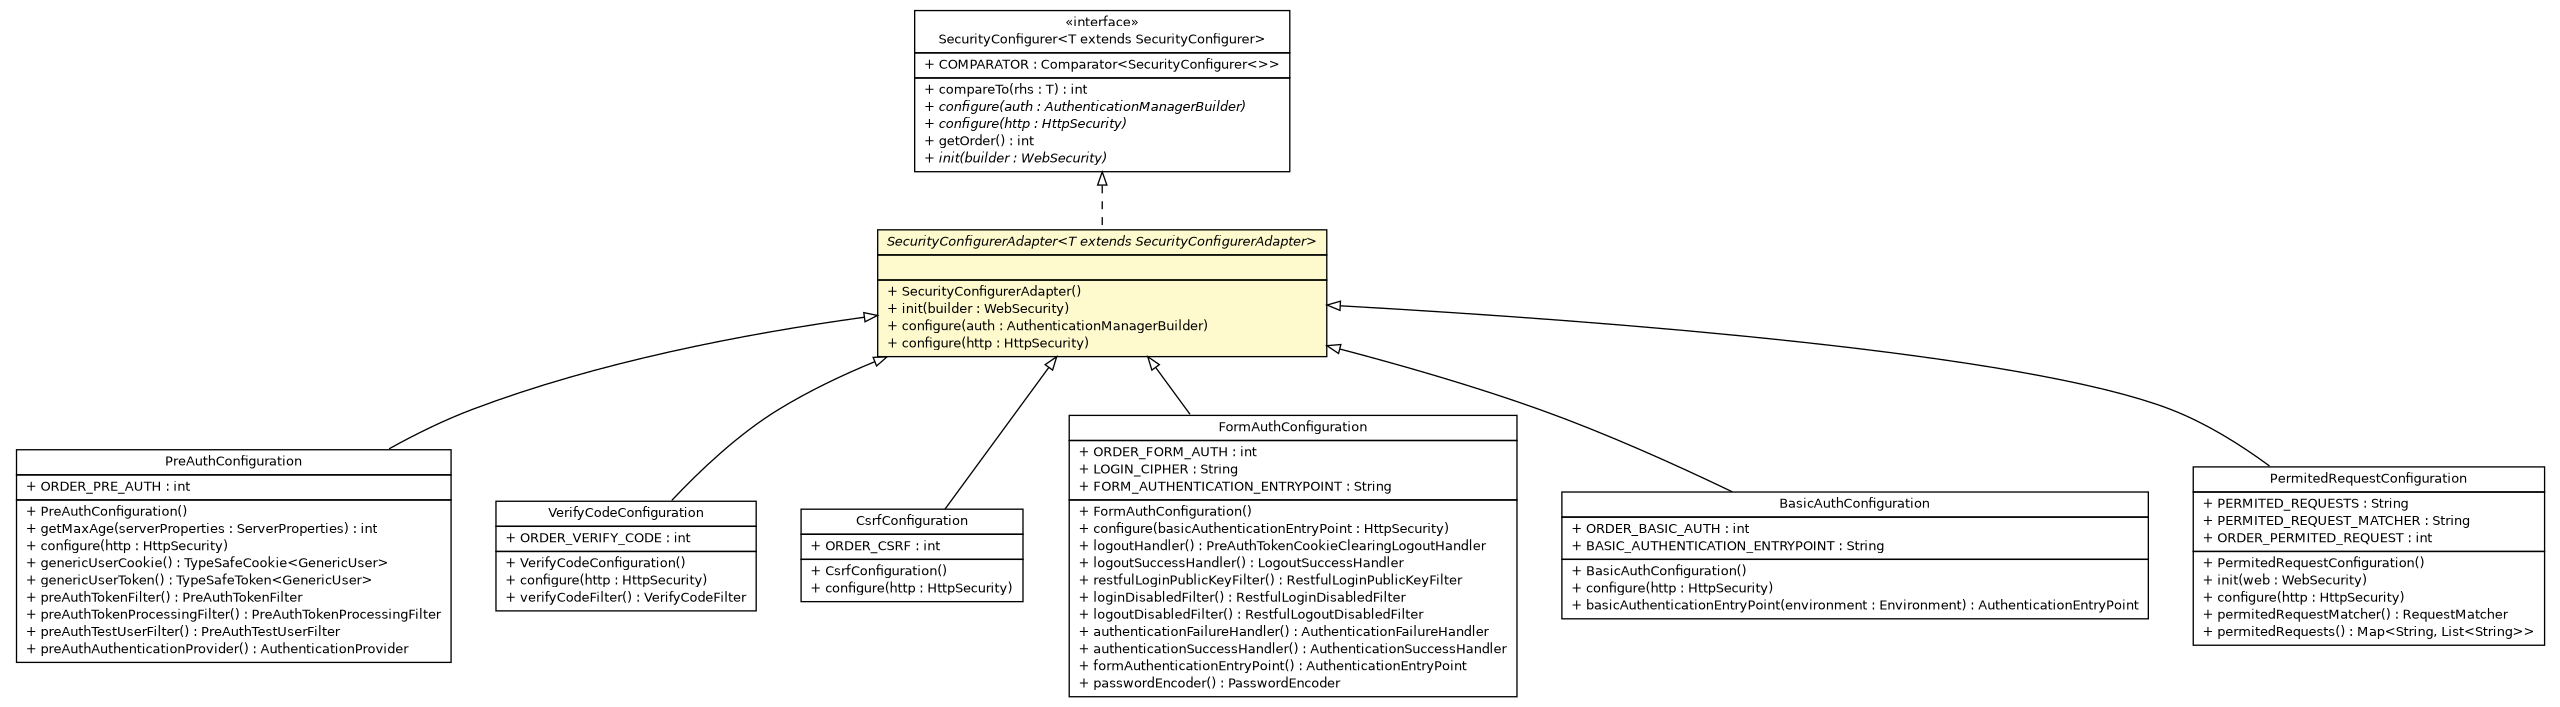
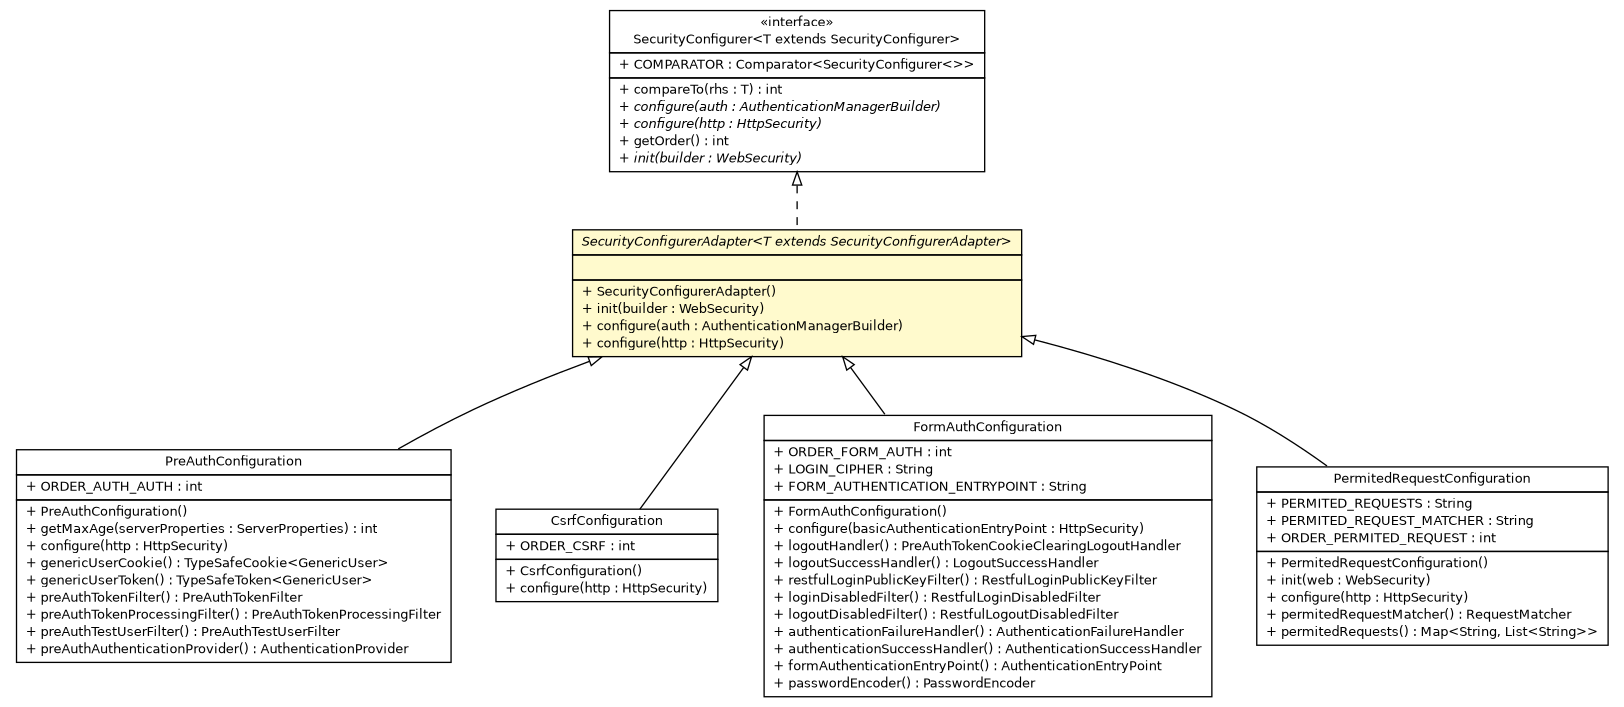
node "PreAuthConfiguration": text "+ ORDER_PRE_AUTH : int" -> "+ ORDER_AUTH_AUTH : int"
node "VerifyCodeConfiguration": removed
node "BasicAuthConfiguration": removed
